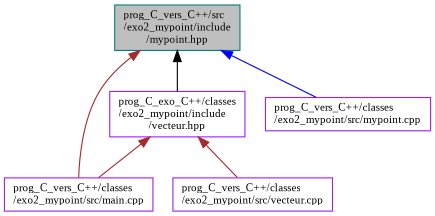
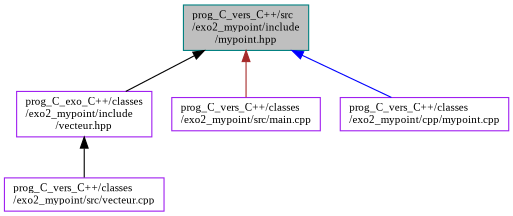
node "prog_C_vers_C++/classes /exo2_mypoint/src/mypoint.cpp": label "prog_C_vers_C++/classes /exo2_mypoint/src/mypoint.cpp" -> "prog_C_vers_C++/classes /exo2_mypoint/cpp/mypoint.cpp"
edge "prog_C_vers_C++/classes /exo2_mypoint/src/main.cpp" -> "prog_C_exo_C++/classes /exo2_mypoint/include /vecteur.hpp": removed
edge "prog_C_vers_C++/classes /exo2_mypoint/src/vecteur.cpp" -> "prog_C_exo_C++/classes /exo2_mypoint/include /vecteur.hpp": color brown -> black
